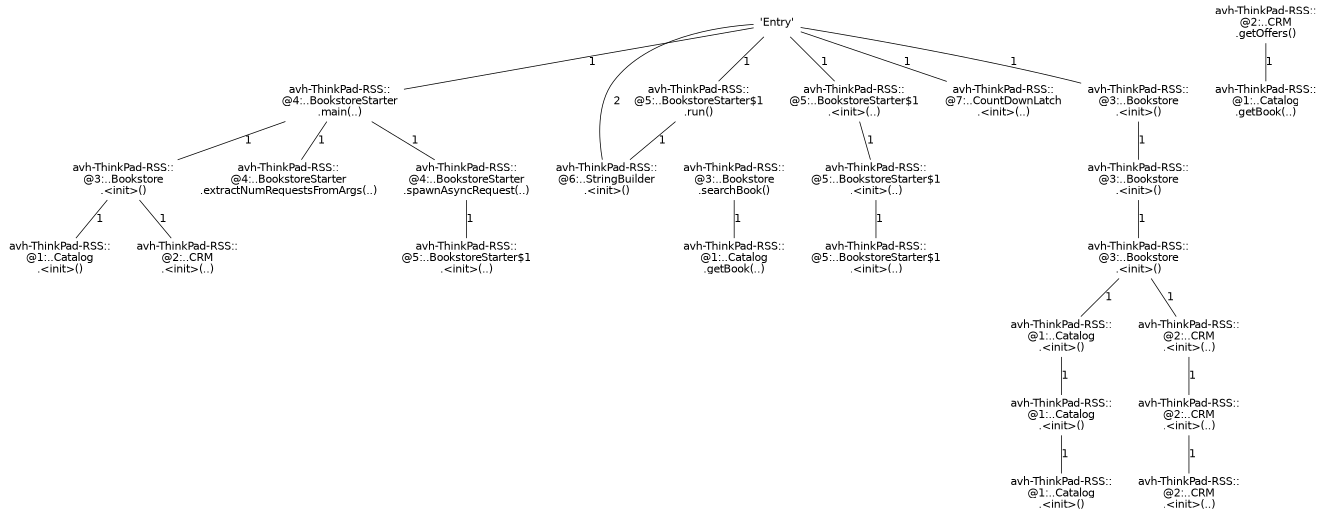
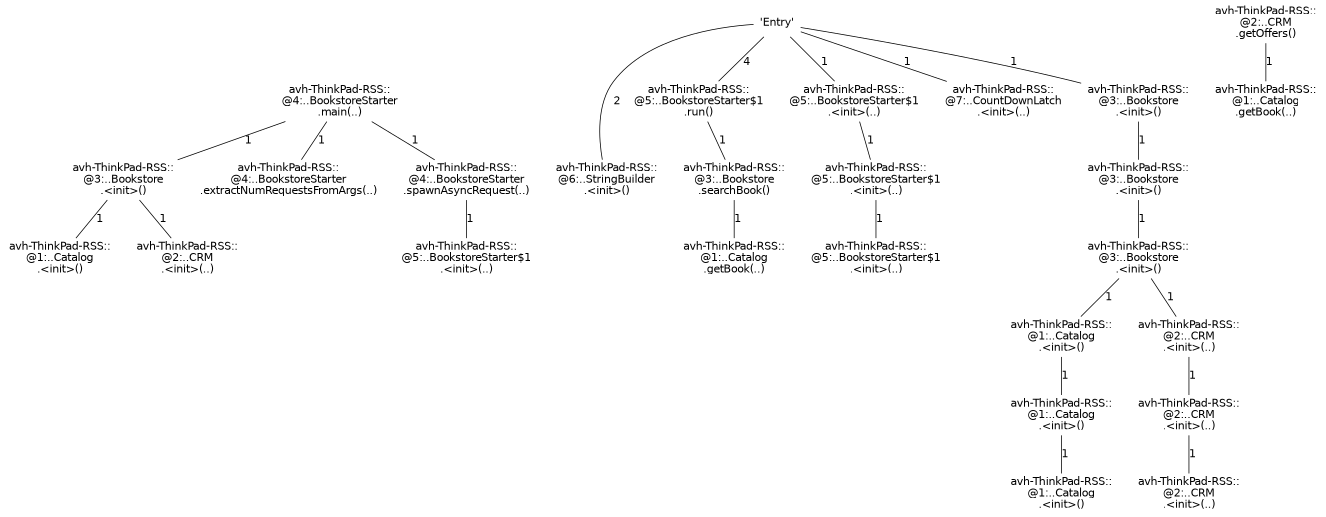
edge "'Entry'" -- "avh-ThinkPad-RSS:: @4:..BookstoreStarter .main(..)": removed, label "1"
edge "'Entry'" -- "avh-ThinkPad-RSS:: @5:..BookstoreStarter$1 .run()": label "1" -> "4"
edge "avh-ThinkPad-RSS:: @5:..BookstoreStarter$1 .run()" -- "avh-ThinkPad-RSS:: @6:..StringBuilder .<init>()": now "avh-ThinkPad-RSS:: @5:..BookstoreStarter$1 .run()" -- "avh-ThinkPad-RSS:: @3:..Bookstore .searchBook()"
